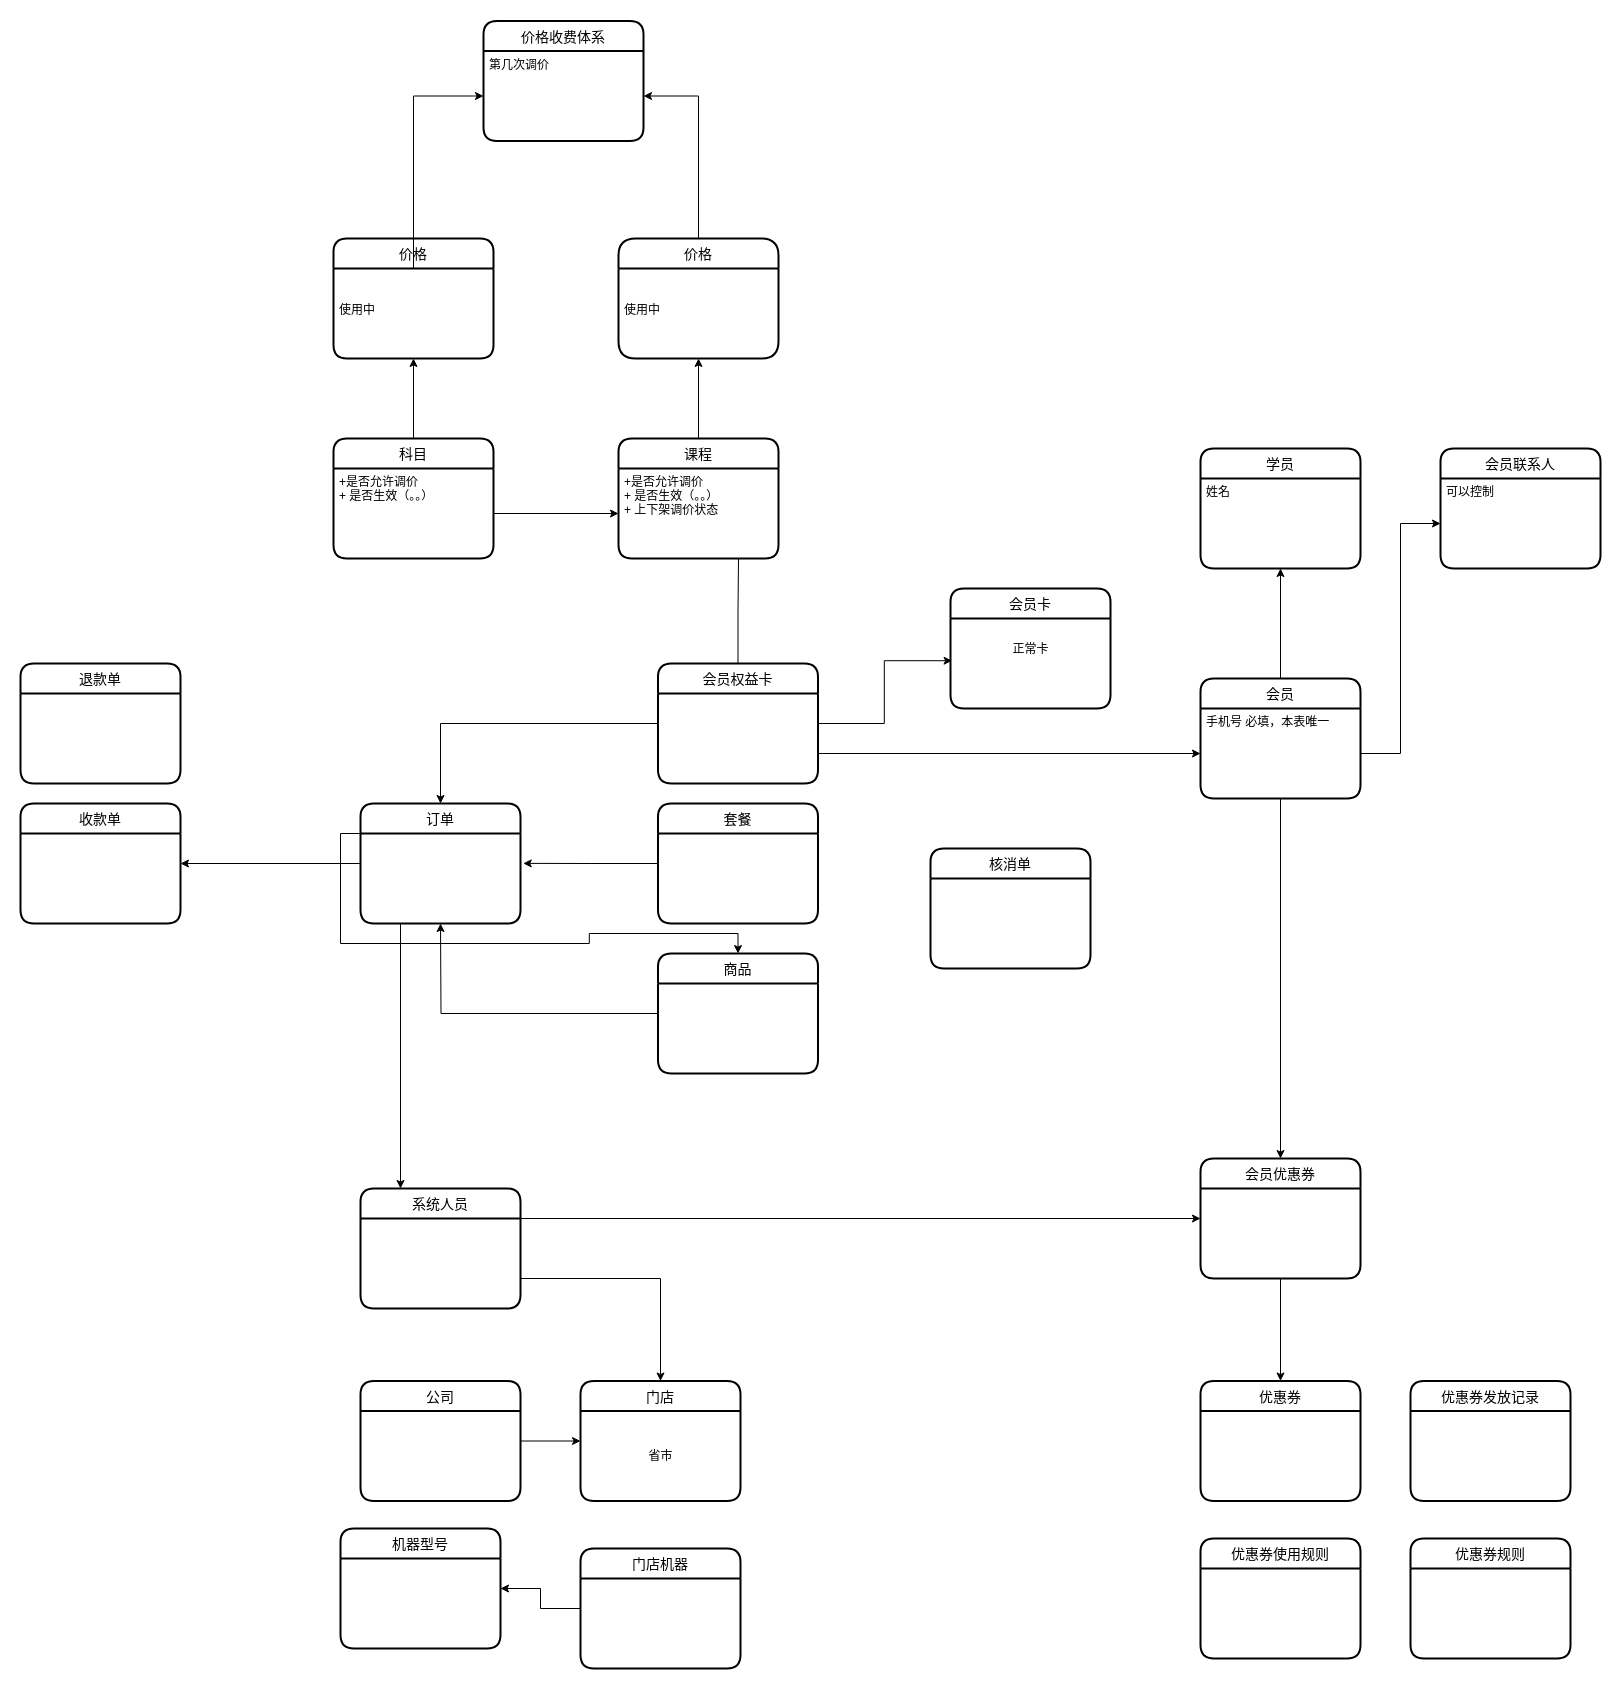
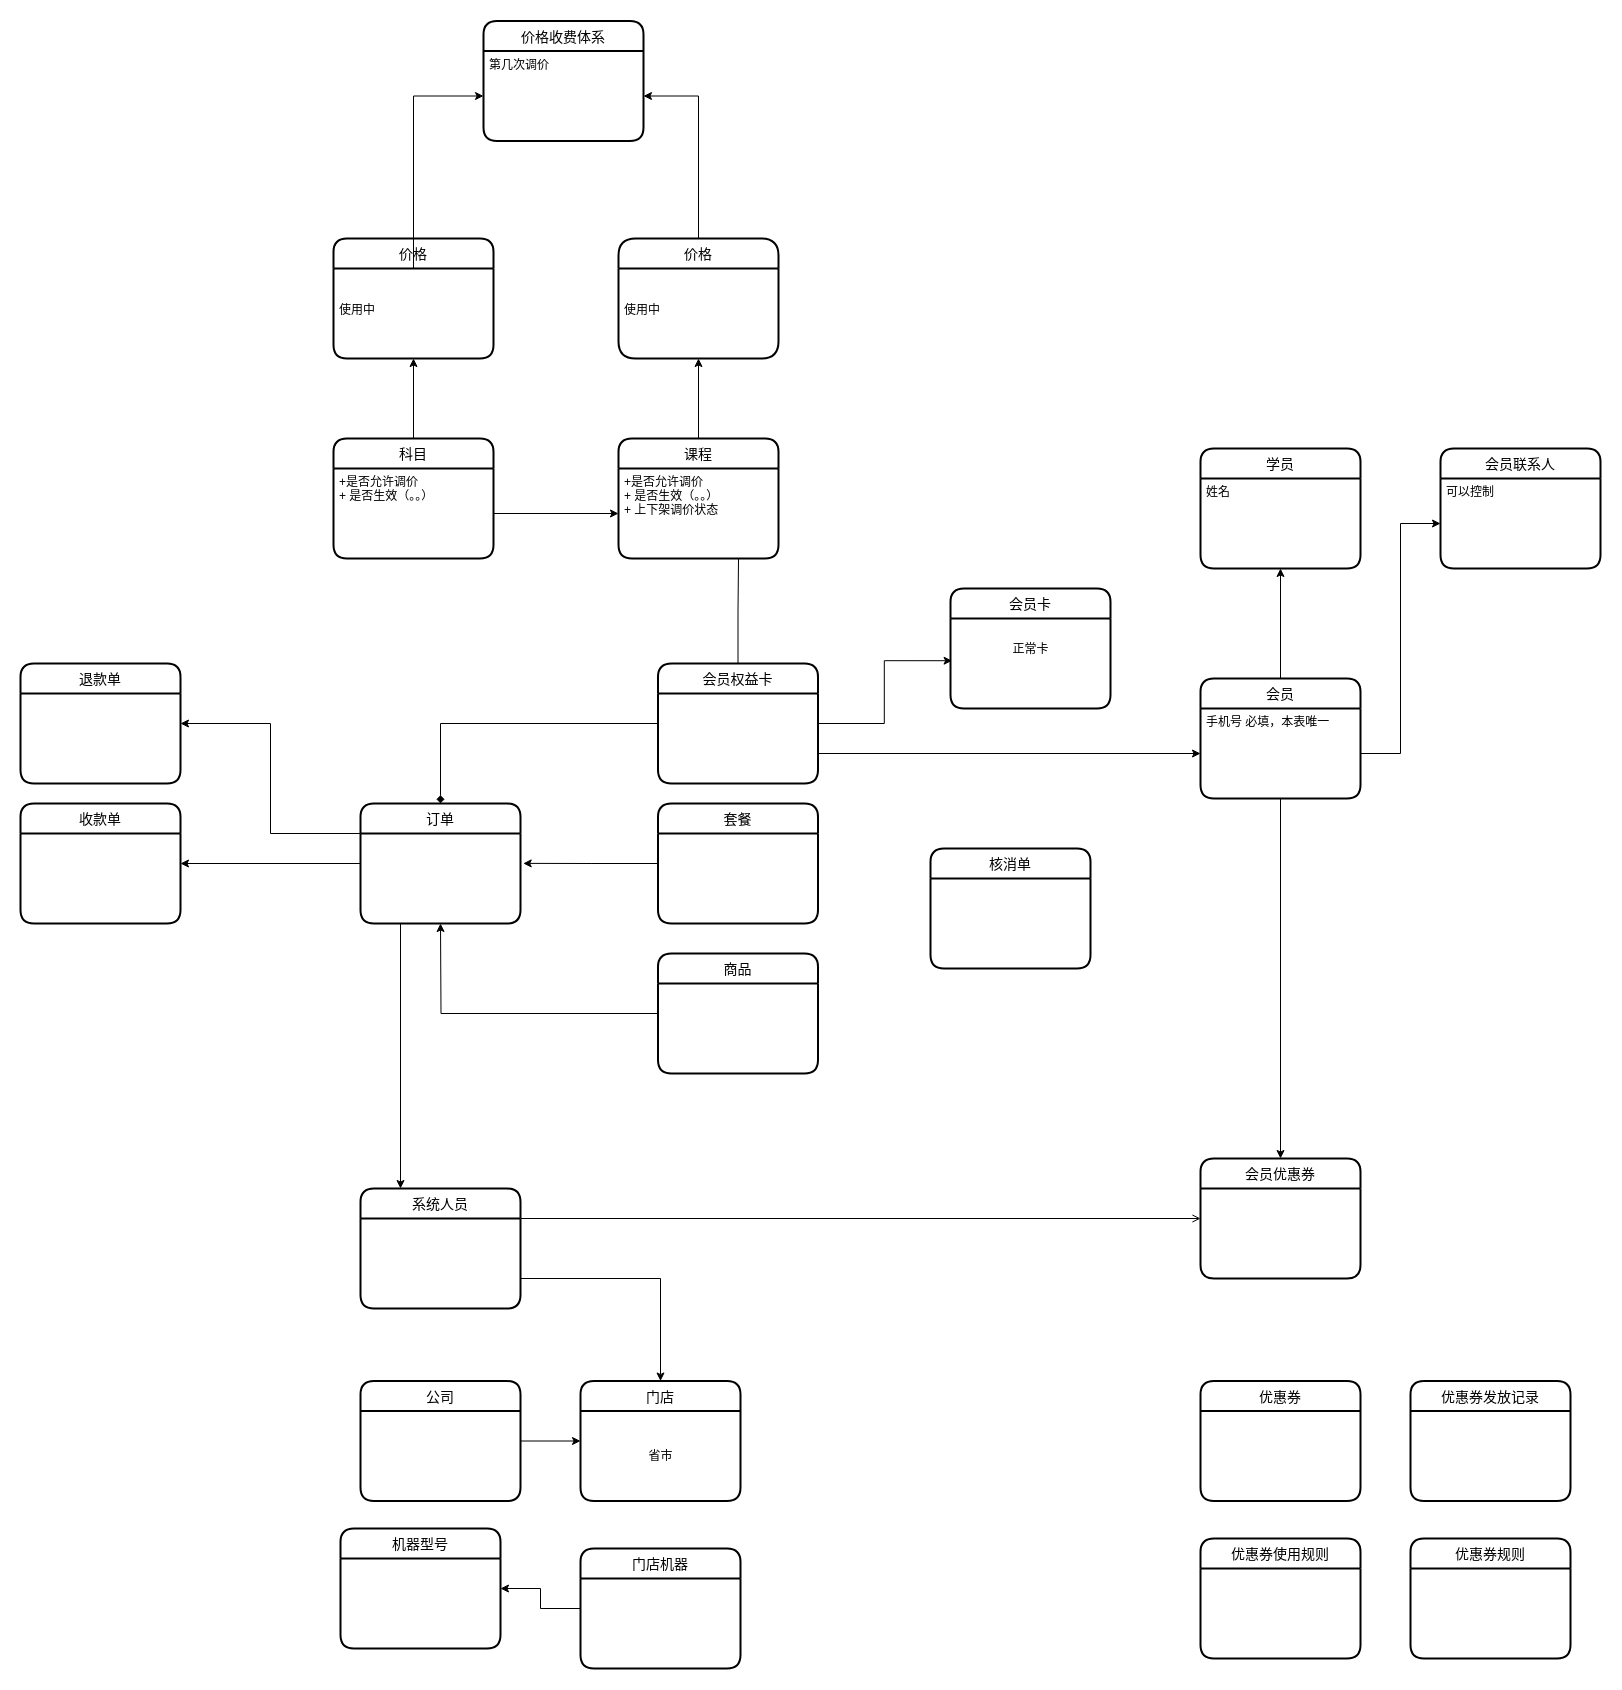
edge "会员权益卡" -> "订单": arrowhead classic -> diamond
edge "订单" -> "商品": now "订单" -> "退款单"
edge "系统人员" -> "会员优惠券": arrowhead classic -> open
edge "会员优惠券" -> "优惠券": removed
